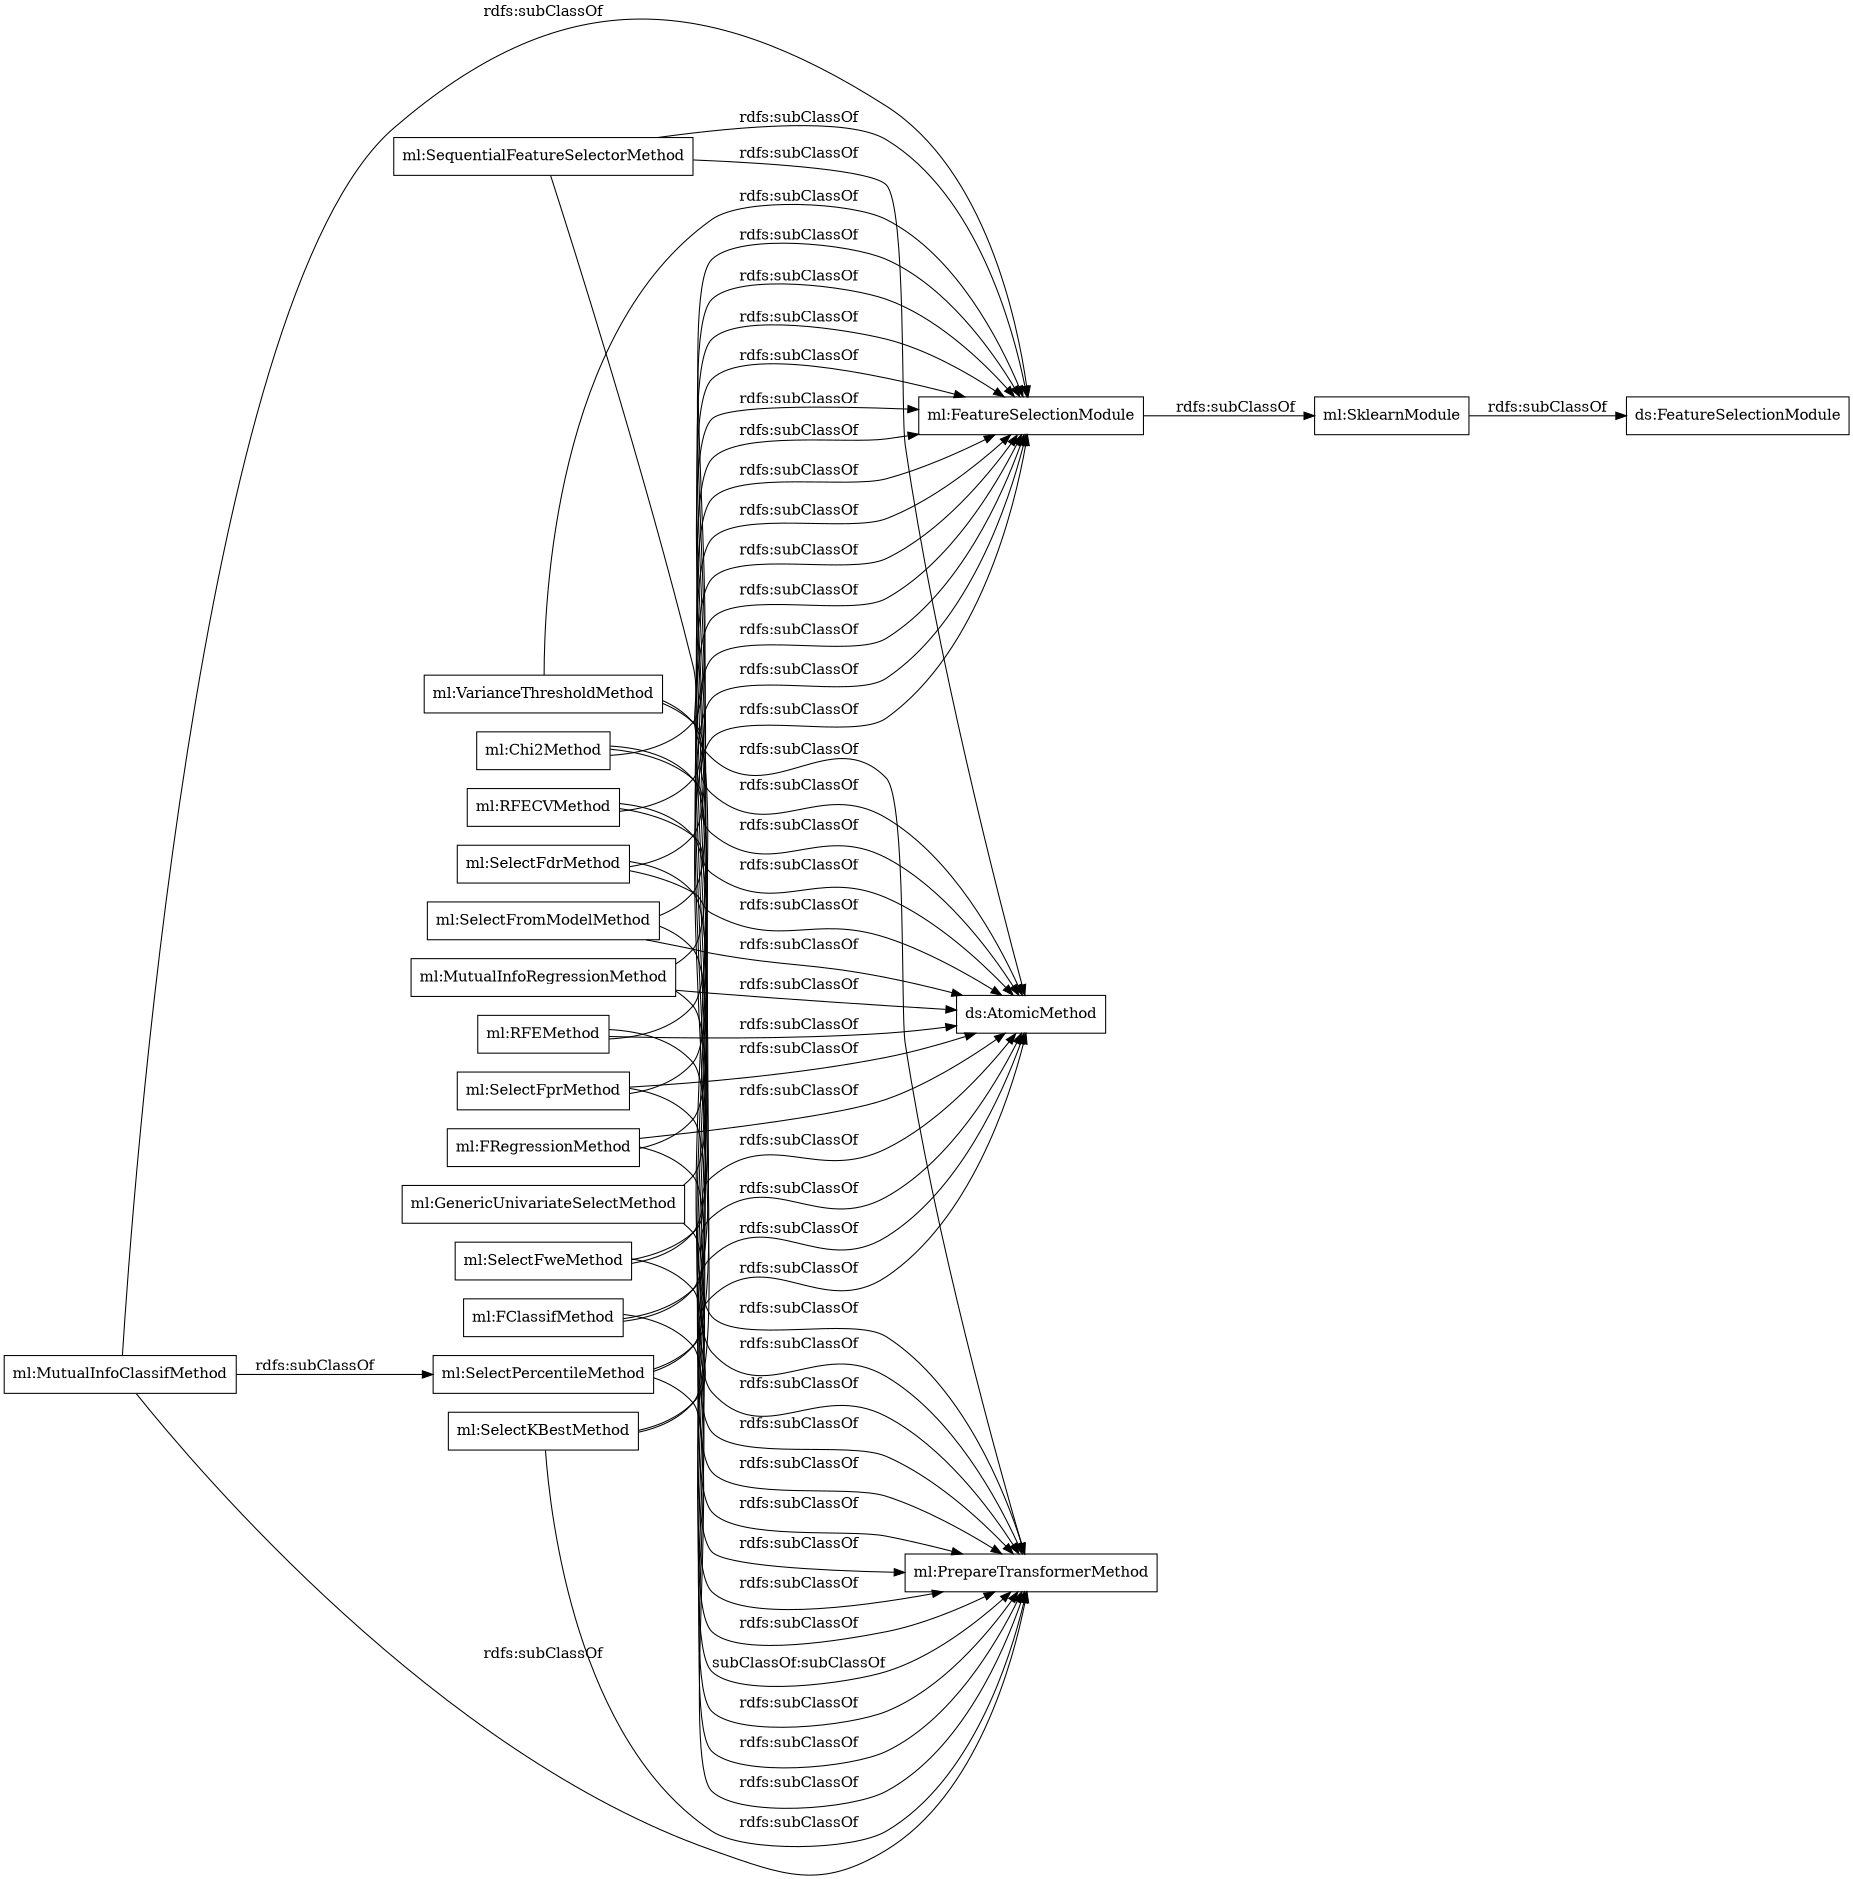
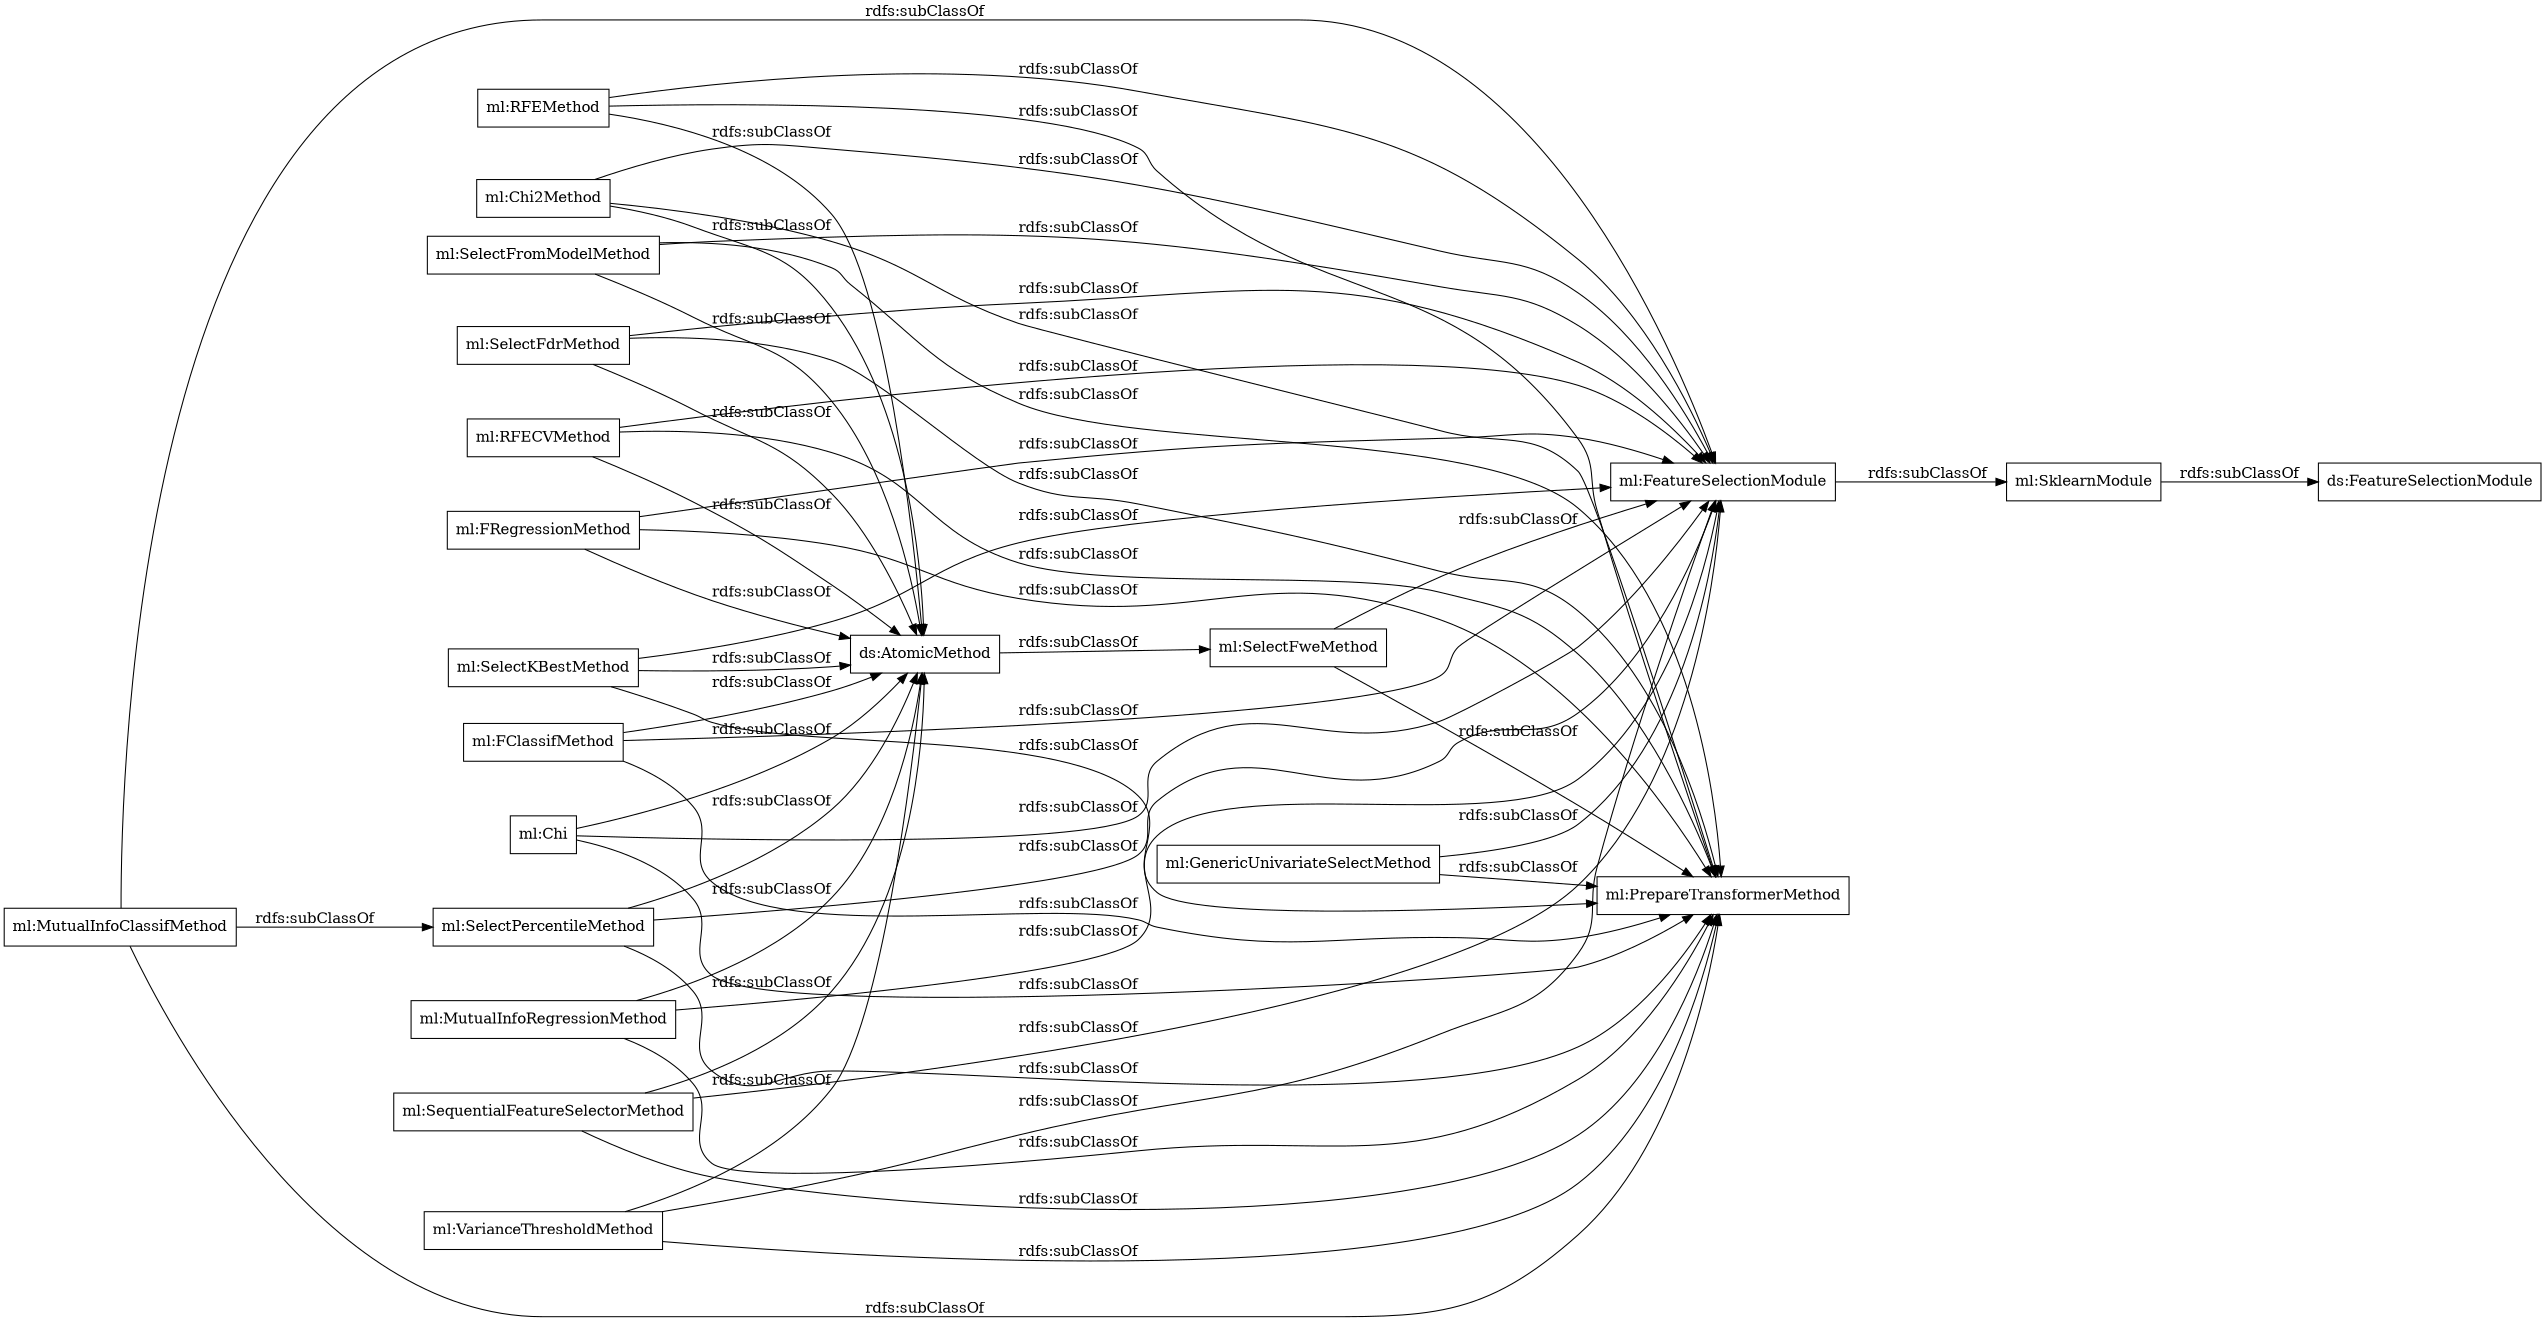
node "ml:SelectFprMethod": label "ml:SelectFprMethod" -> "ml:Chi"
edge "ml:SelectFweMethod" -> "ds:AtomicMethod": reversed
edge "ml:GenericUnivariateSelectMethod" -> "ml:PrepareTransformerMethod": label "subClassOf:subClassOf" -> "rdfs:subClassOf"
